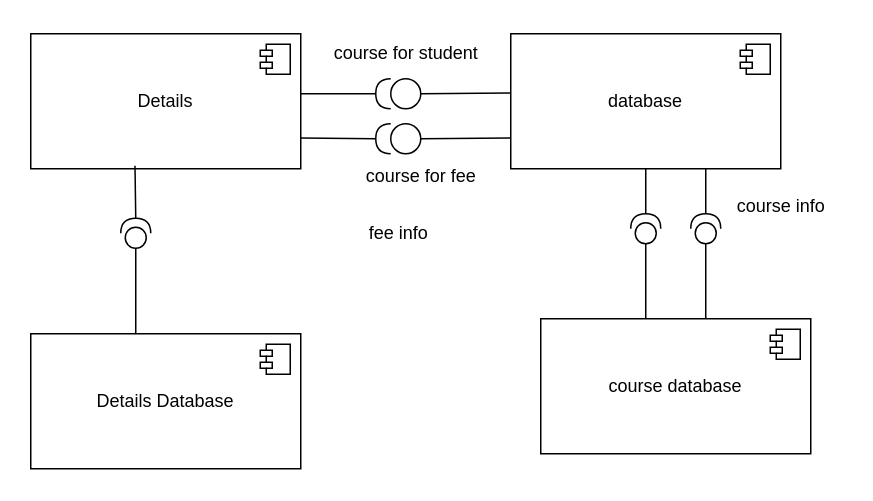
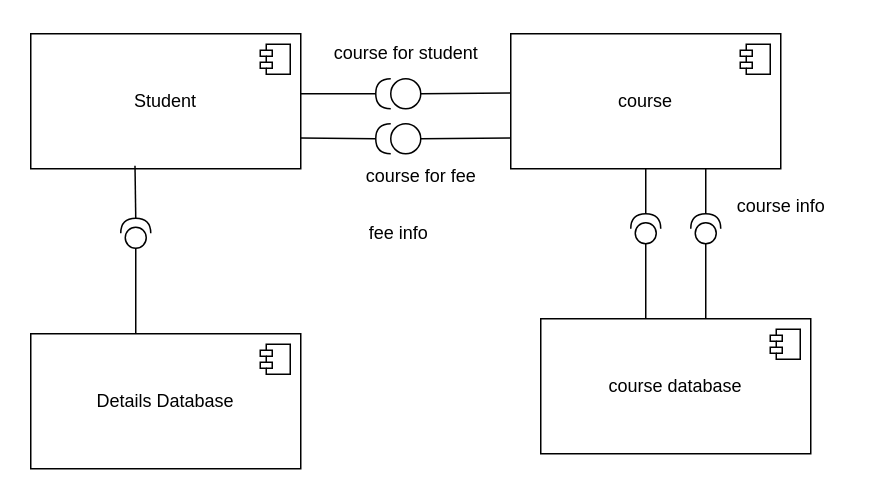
node "Details": label "Details" -> "Student"
node "database": label "database" -> "course"
